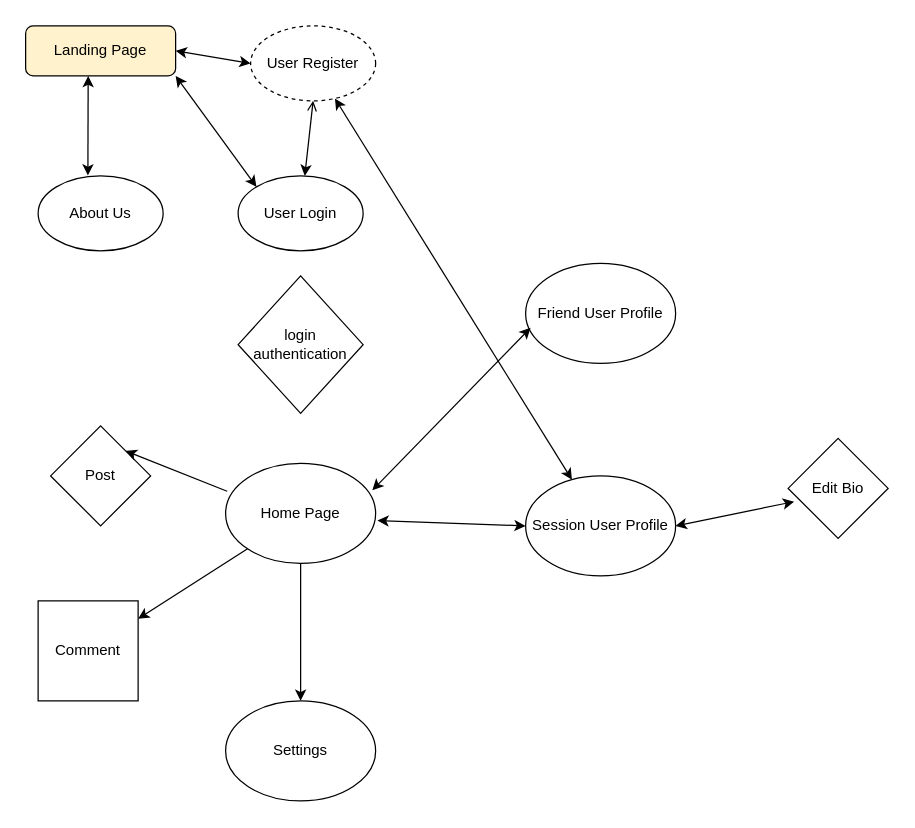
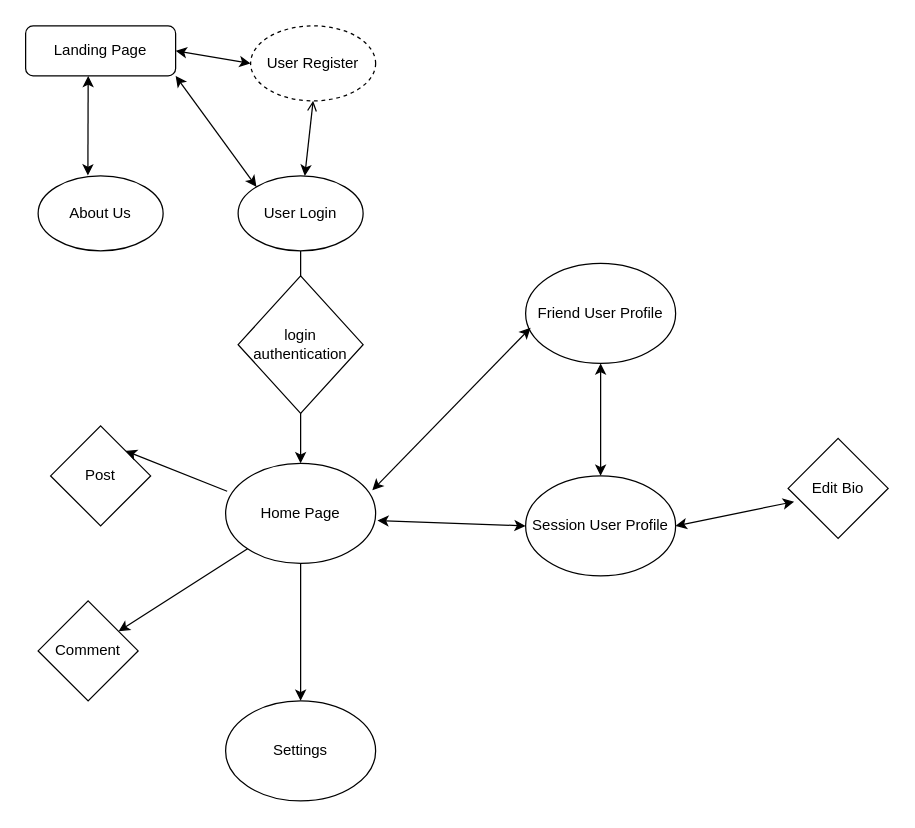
node "Landing Page": fillcolor #fff2cc -> #ffffff
edge "User Register" -- "Session User Profile": now "Friend User Profile" -- "Session User Profile"
edge "User Login" -> "Home Page": added
node "Comment": shape rectangle -> diamond
